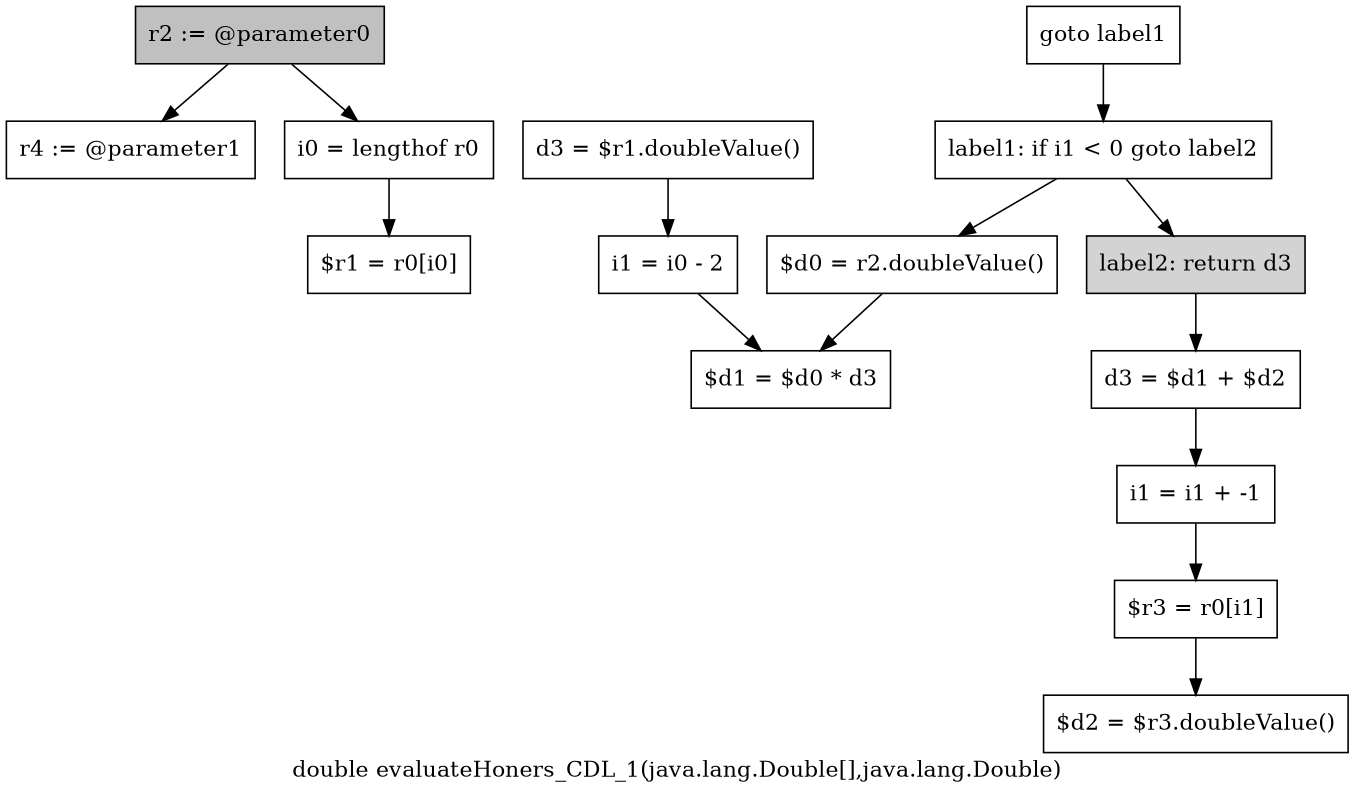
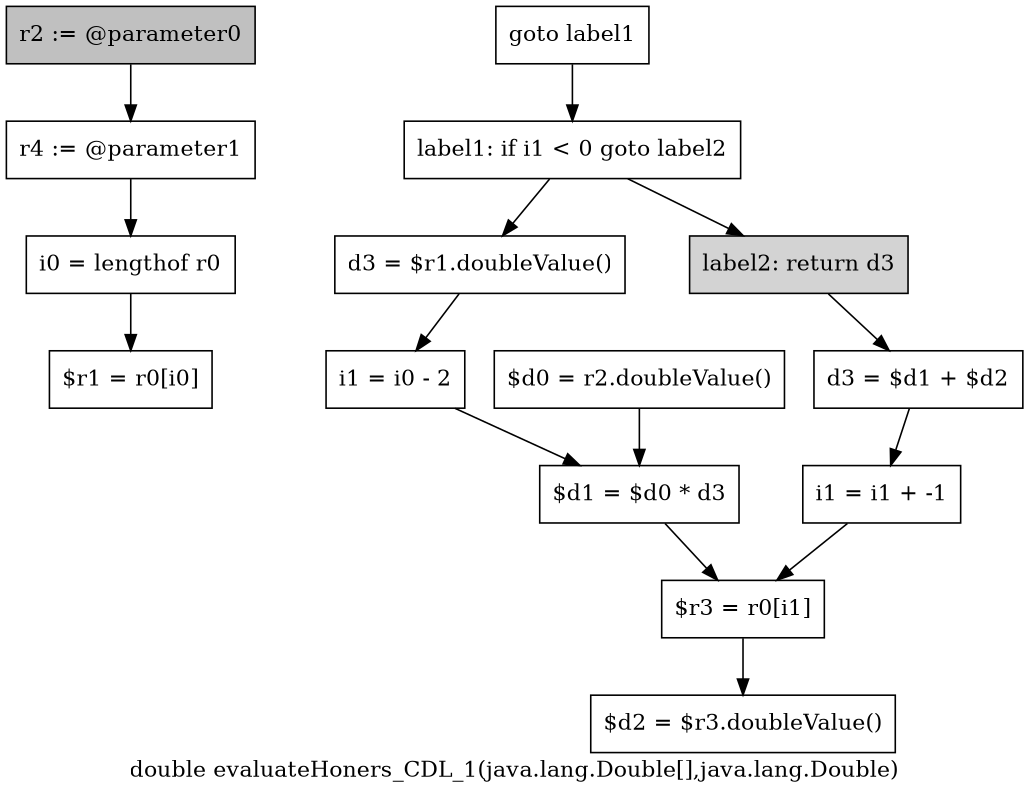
edge "r2 := @parameter0" -> "i0 = lengthof r0": now "r4 := @parameter1" -> "i0 = lengthof r0"
edge "label1: if i1 < 0 goto label2" -> "$d0 = r2.doubleValue()": now "label1: if i1 < 0 goto label2" -> "d3 = $r1.doubleValue()"
edge "$d1 = $d0 * d3" -> "$r3 = r0[i1]": added
